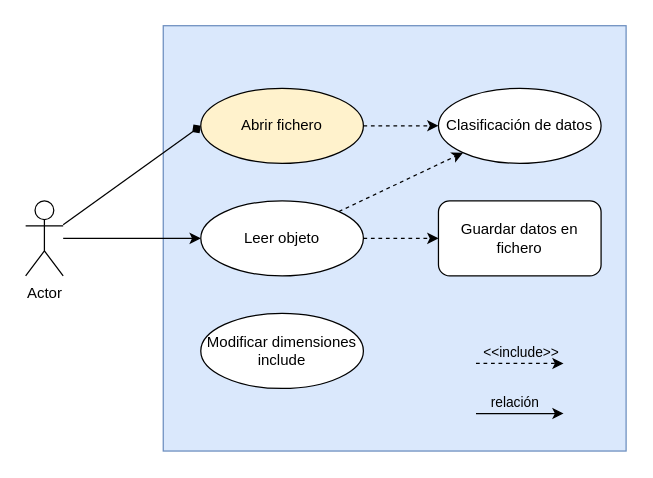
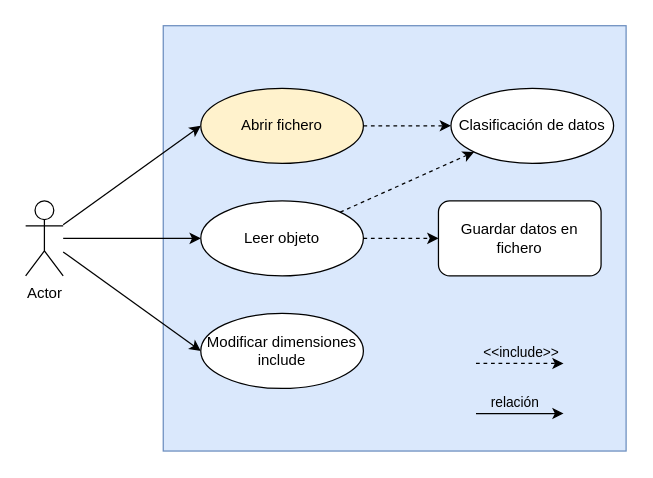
node "Clasificación de datos": moved (519, 126) -> (532, 126)
edge "Actor" -> "Abrir fichero": arrowhead diamond -> classic
edge "Actor" -> "Modificar dimensiones include": added
